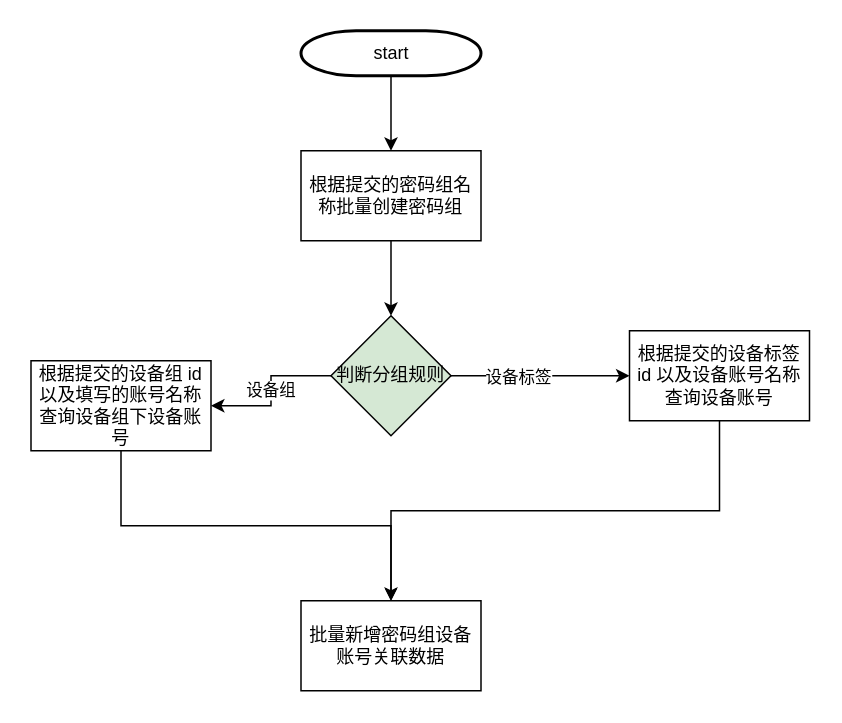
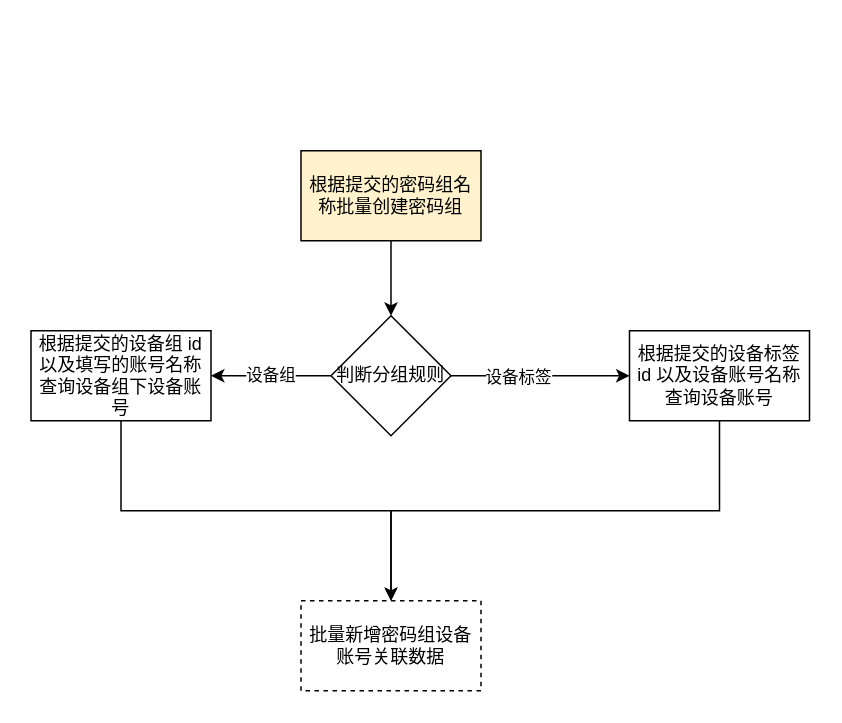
node "start": removed
edge "start" -> "根据提交的密码组名称批量创建密码组": removed
node "根据提交的密码组名称批量创建密码组": fillcolor #ffffff -> #fff2cc
node "判断分组规则": fillcolor #d5e8d4 -> #ffffff
node "根据提交的设备组 id以及填写的账号名称 查询设备组下设备账号": moved (121, 406) -> (121, 376)
node "批量新增密码组设备账号关联数据": style solid -> dashed
